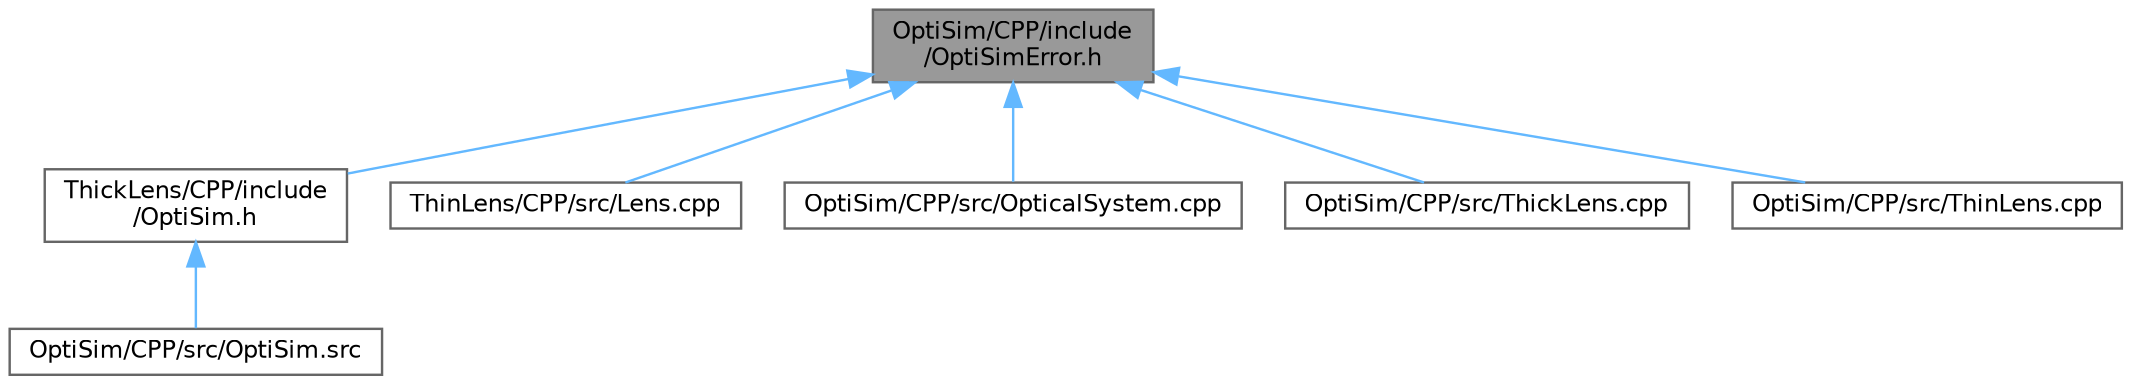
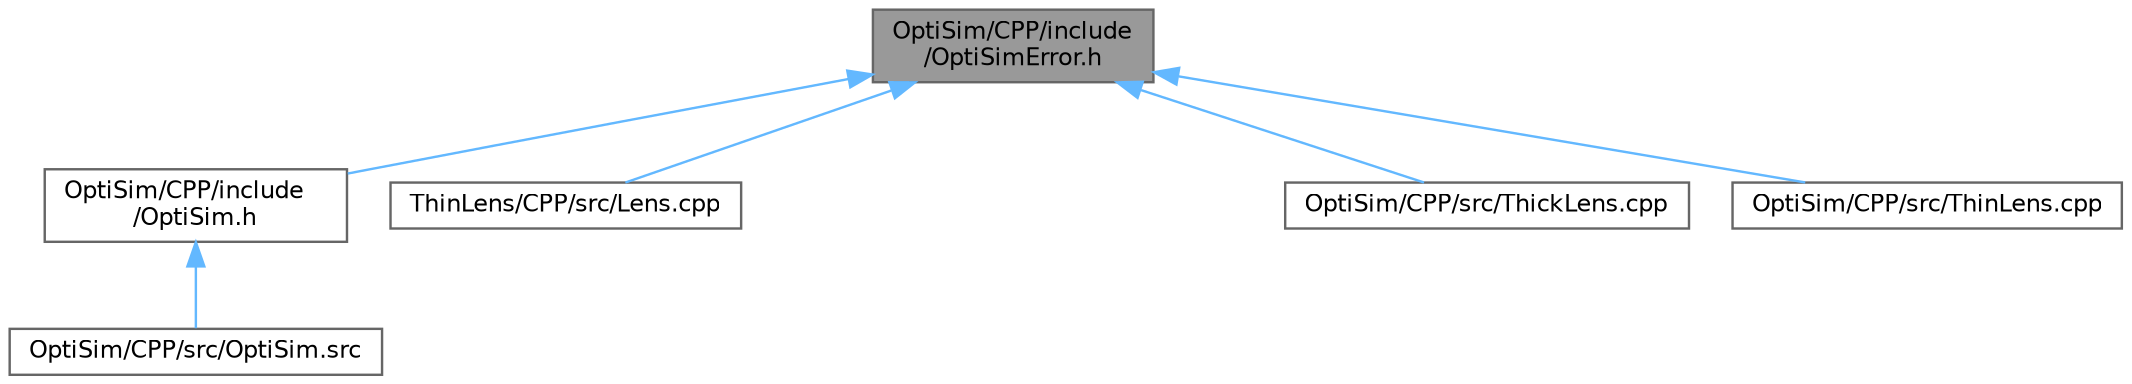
node "ThickLens/CPP/include /OptiSim.h": label "ThickLens/CPP/include /OptiSim.h" -> "OptiSim/CPP/include /OptiSim.h"
node "OptiSim/CPP/src/OpticalSystem.cpp": removed
